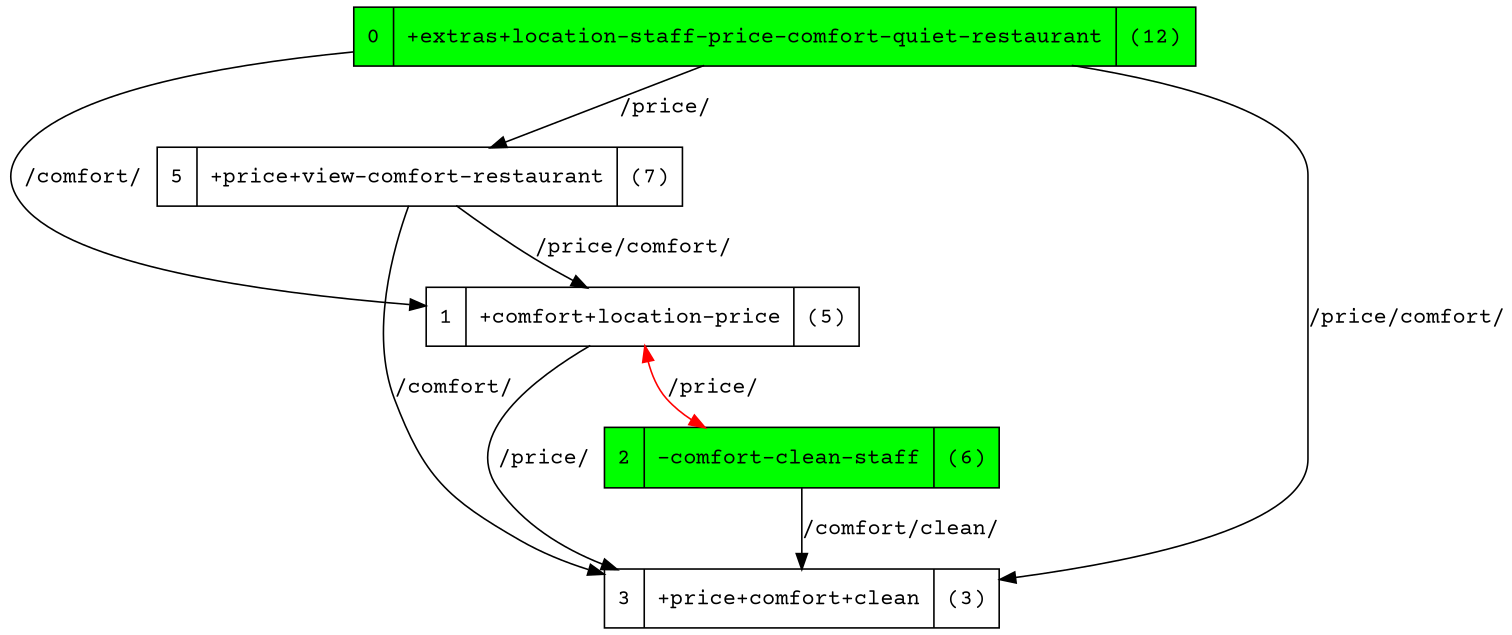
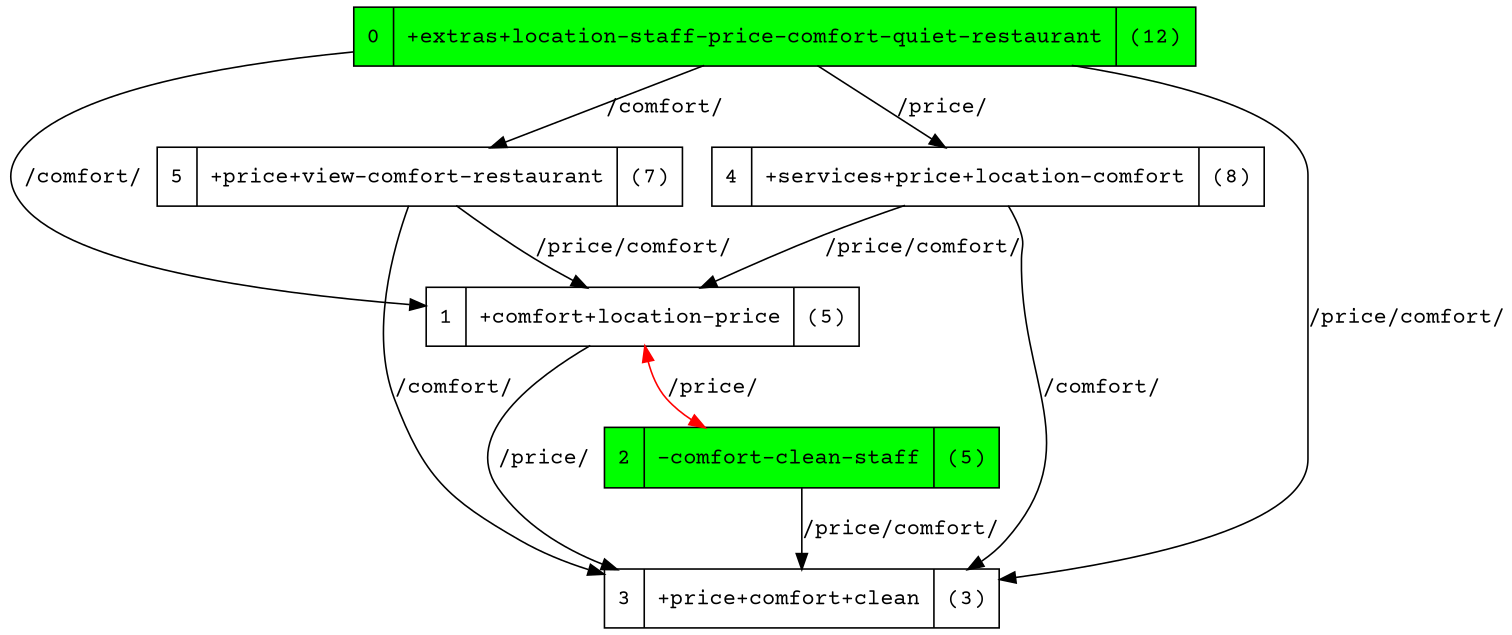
edge "0" -> "5": label "/price/" -> "/comfort/"
node "4": added
node "2": text "(6)" -> "(5)"
edge "2" -> "3": label "/comfort/clean/" -> "/price/comfort/"
